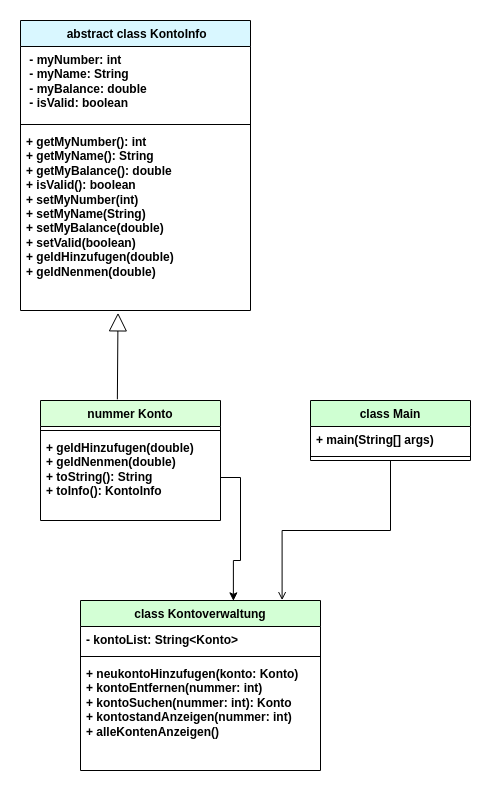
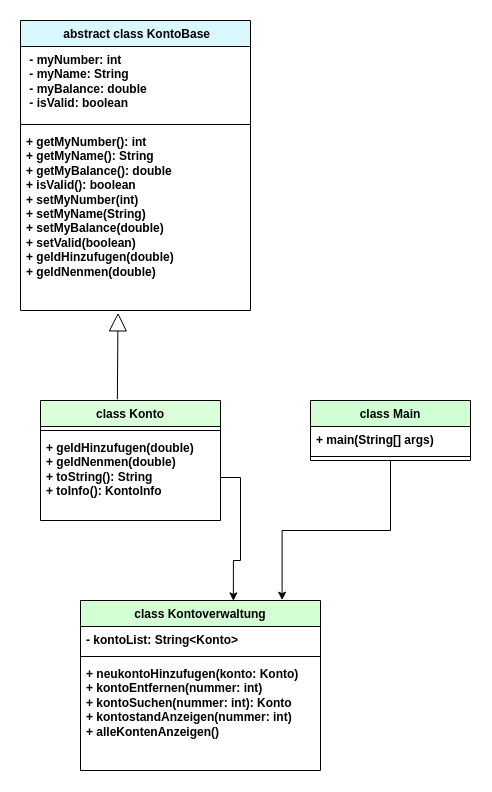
node "abstract class KontoInfo": label "abstract class KontoInfo" -> "abstract class KontoBase"
node "nummer Konto": label "nummer Konto" -> "class Konto"
edge "class Main" -> "class Kontoverwaltung": arrowhead open -> classic
